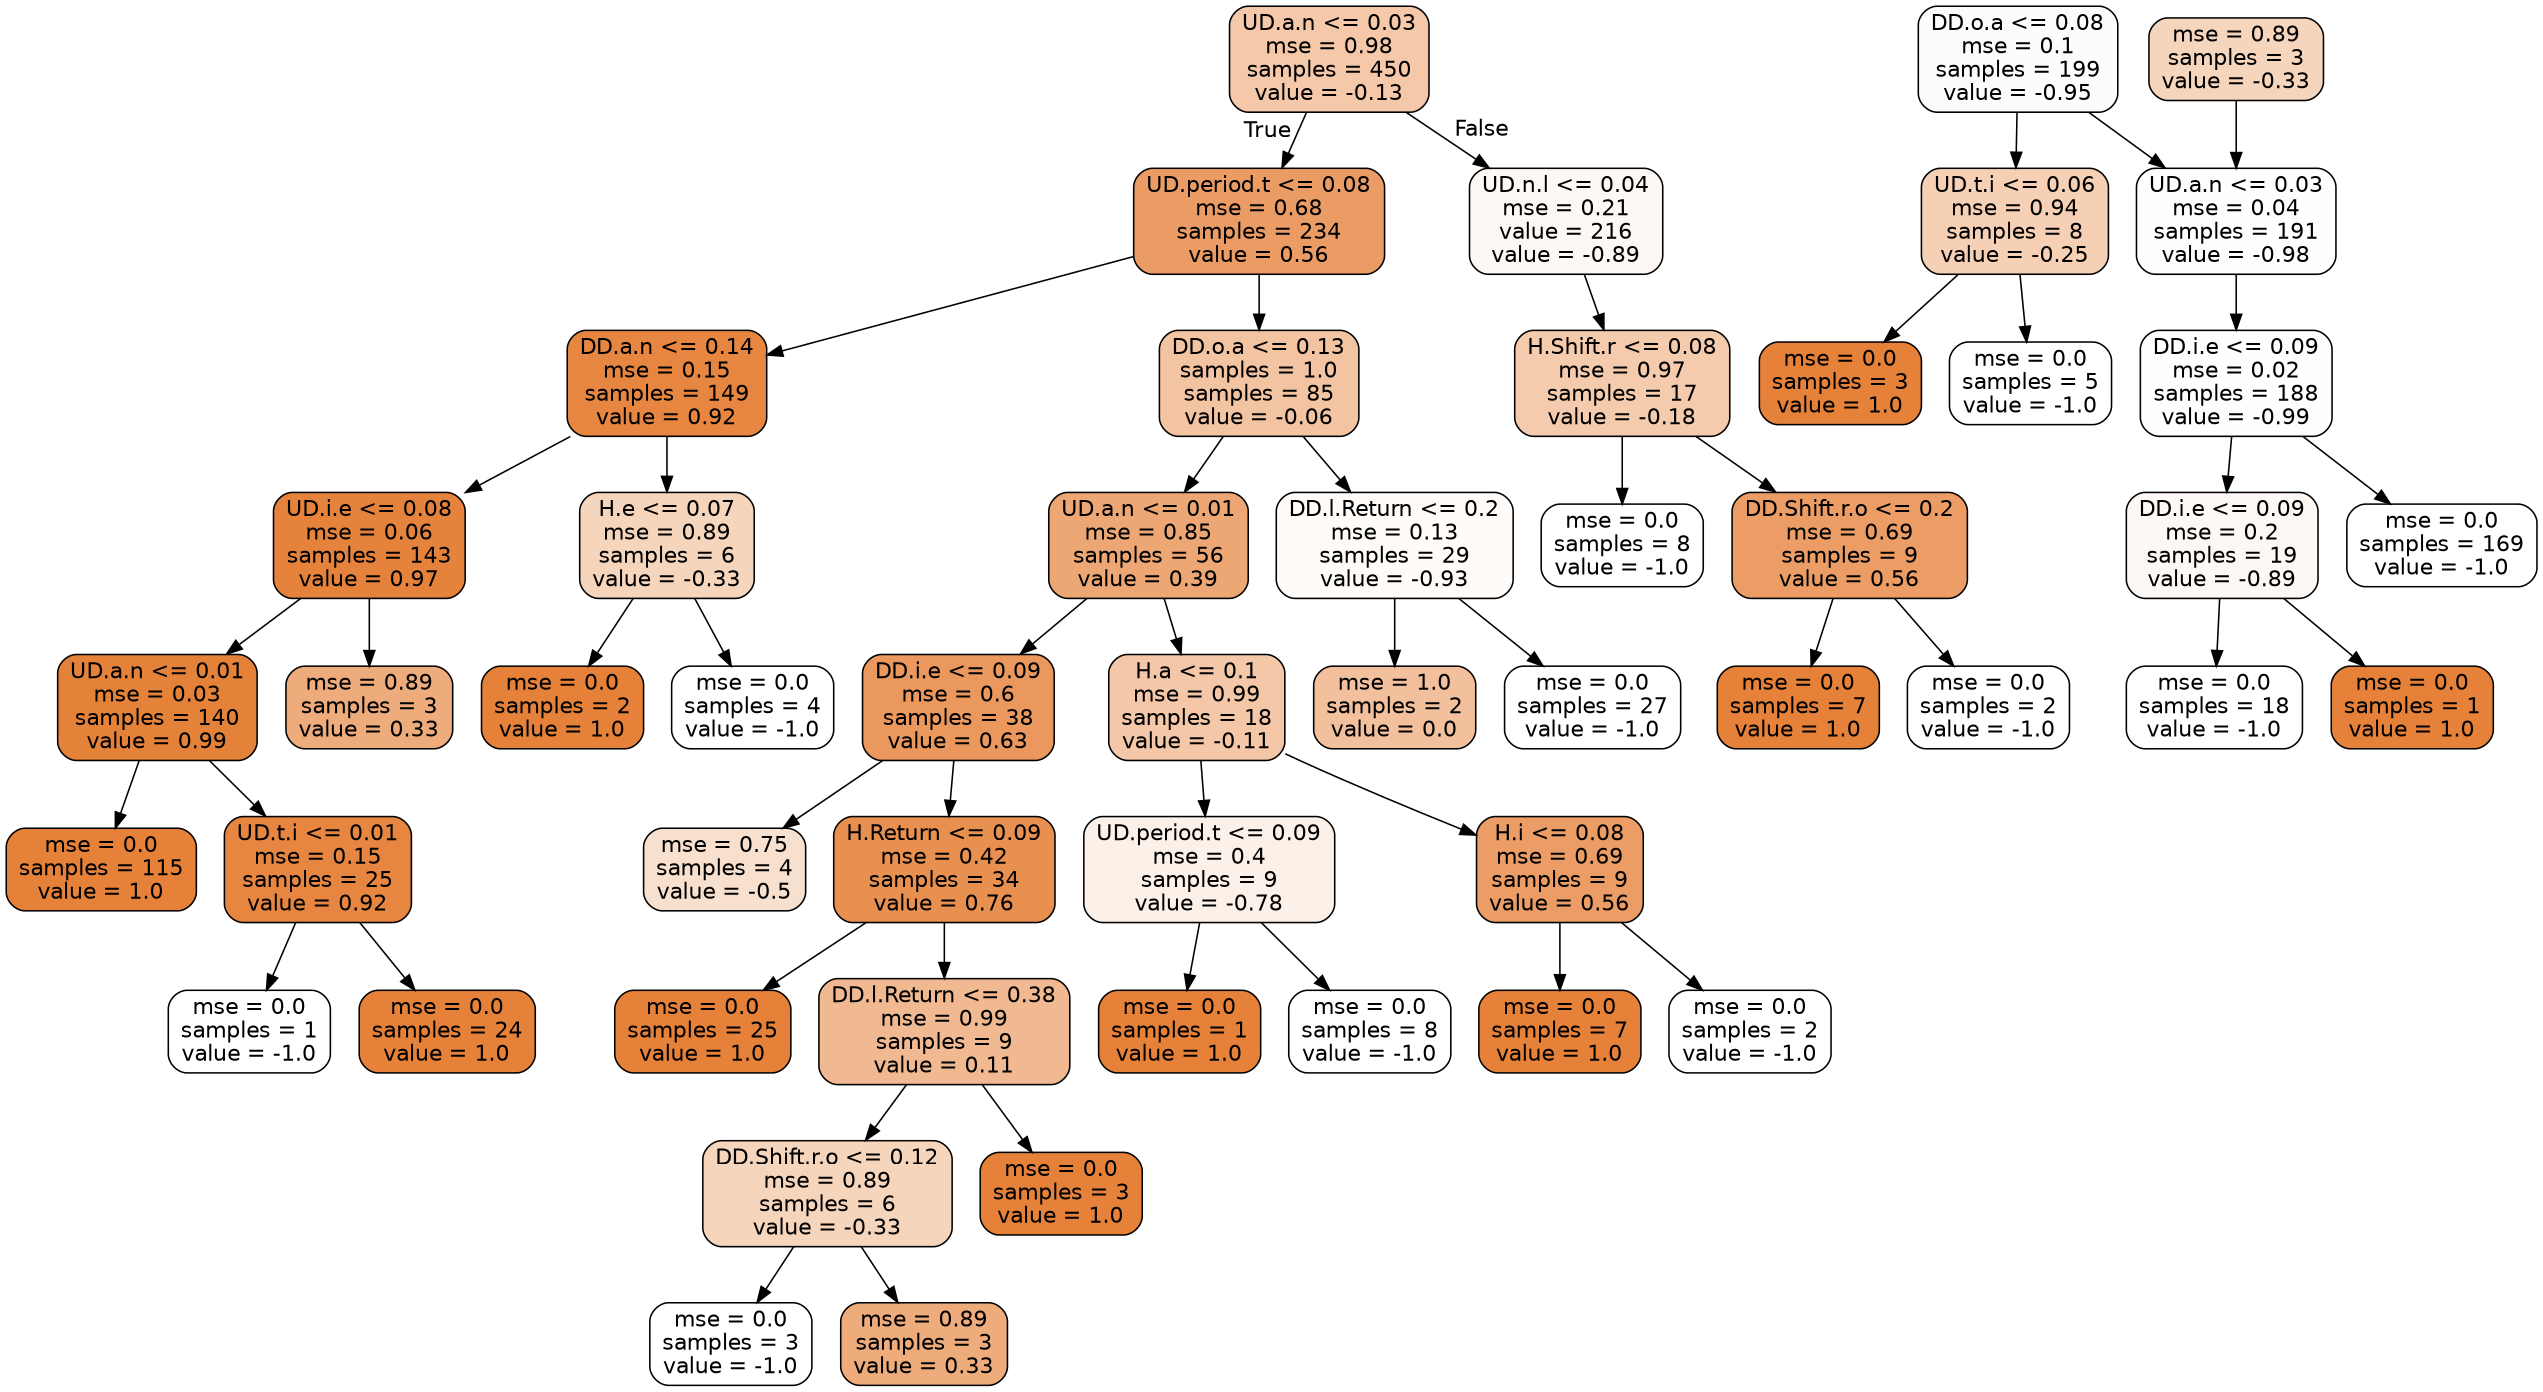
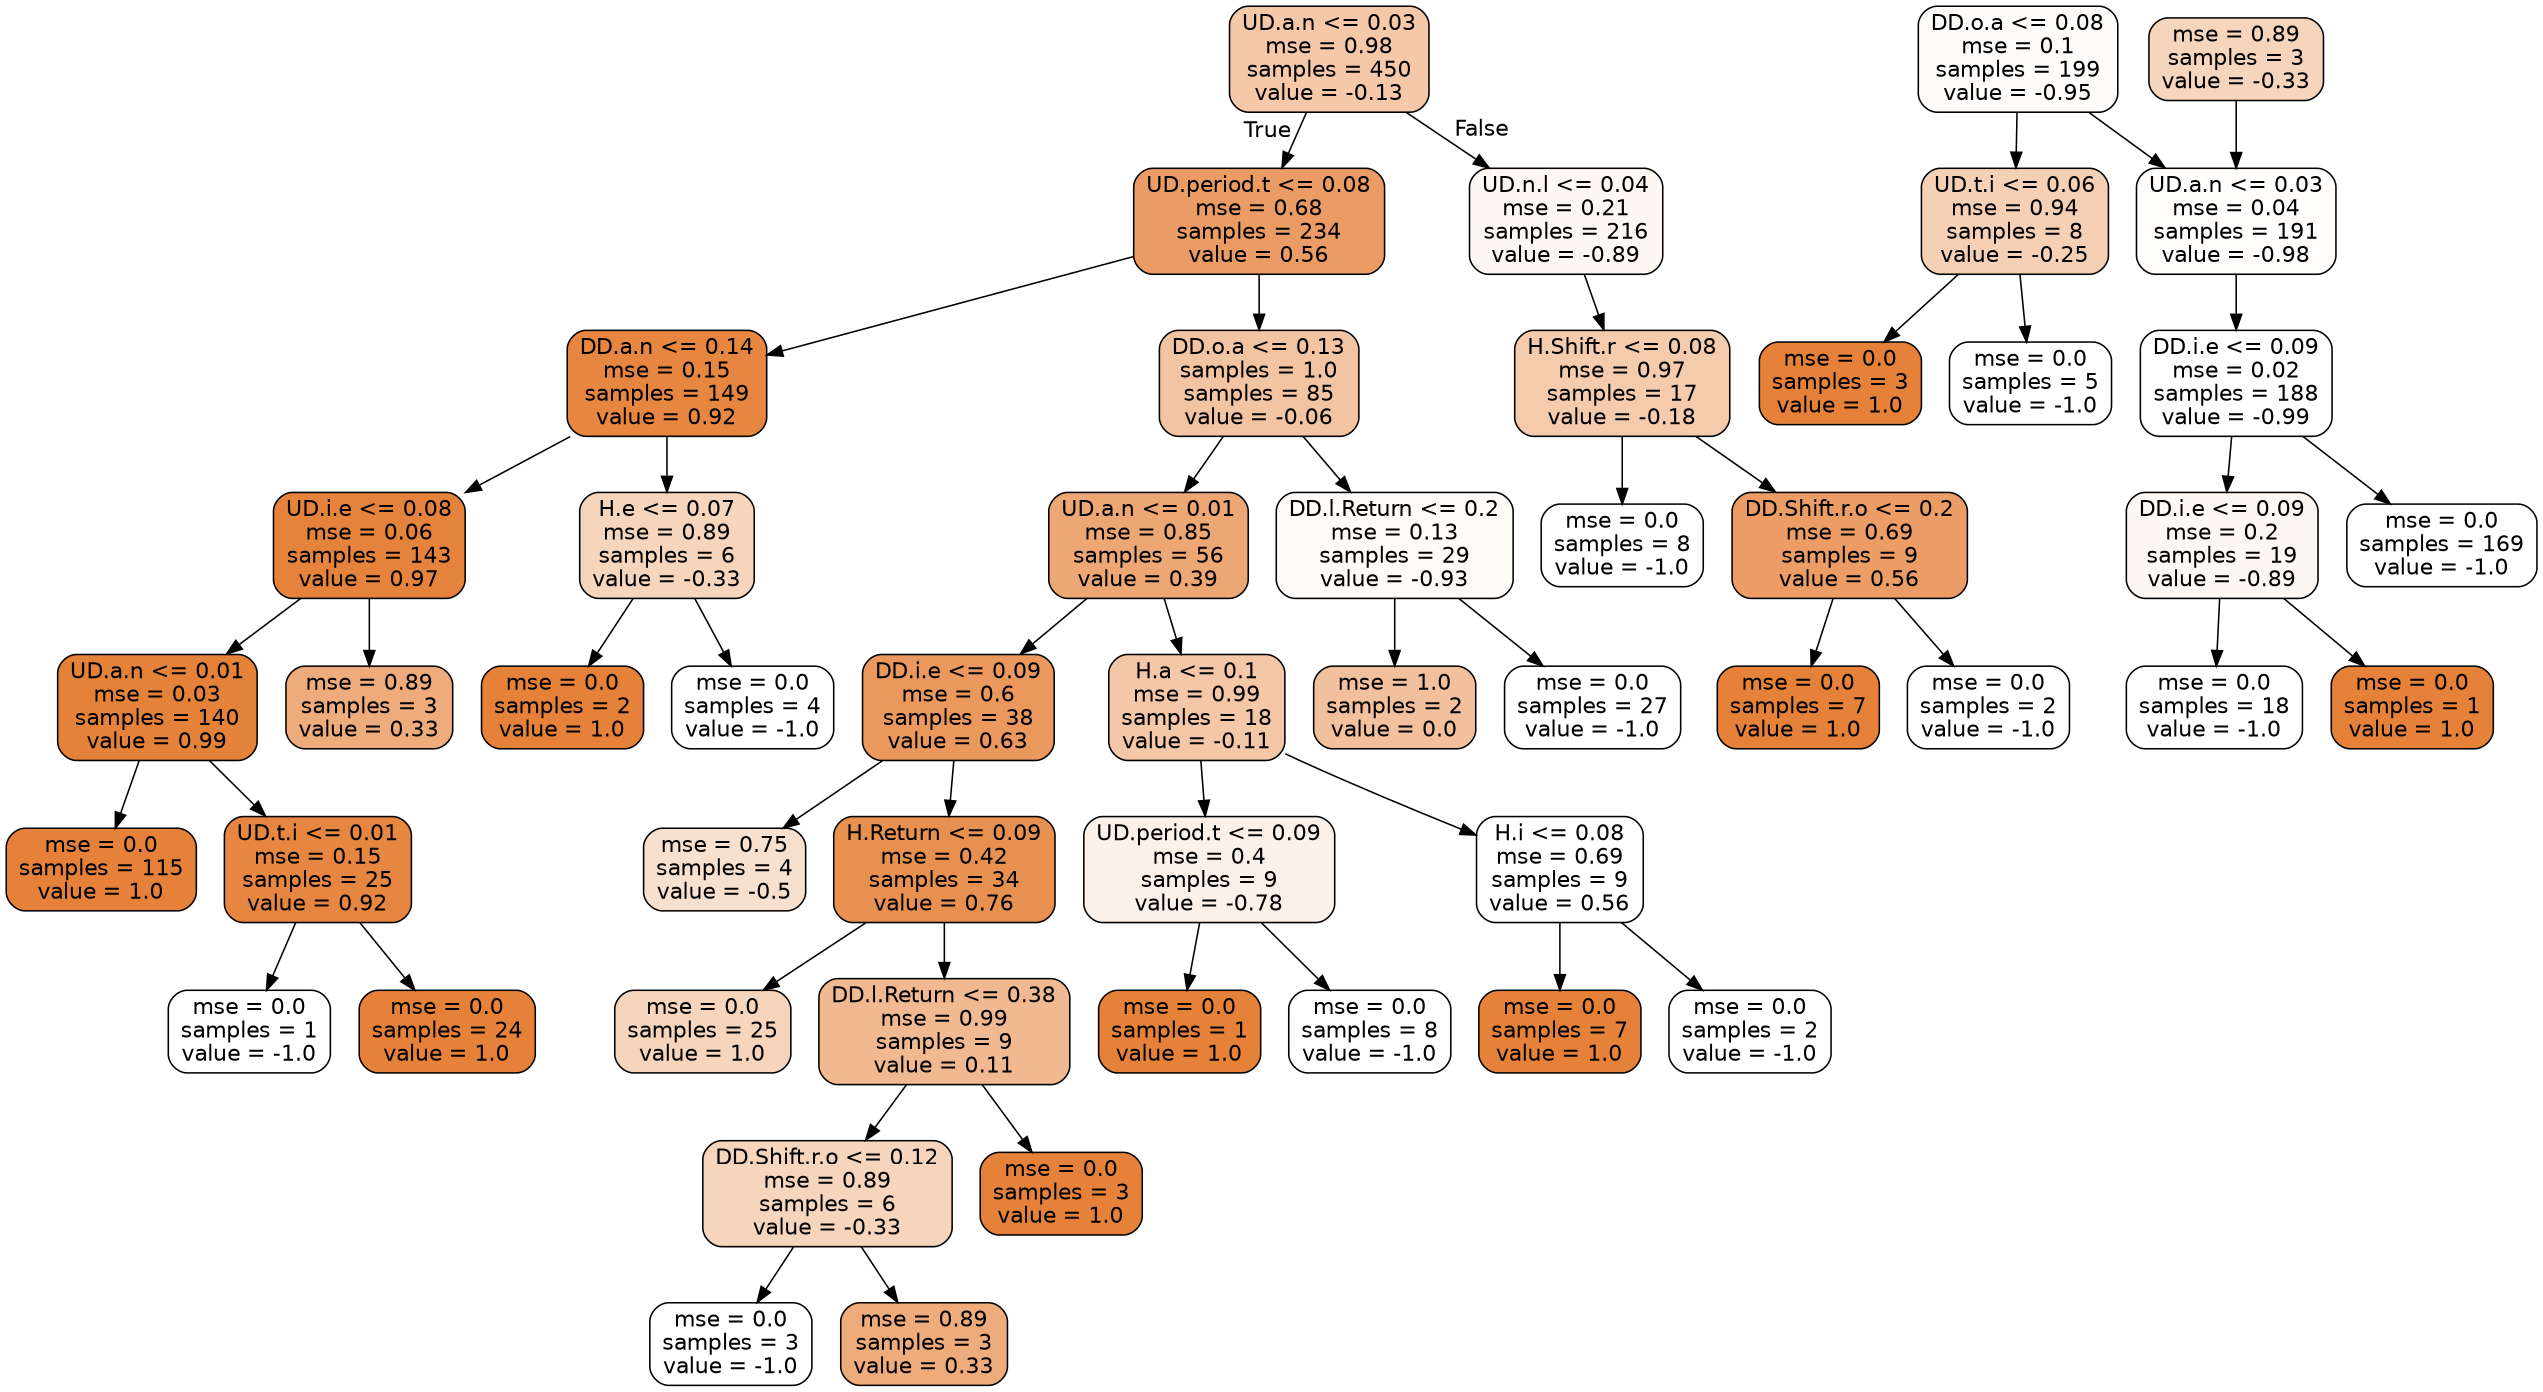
node "UD.n.l <= 0.04 mse = 0.21 value = 216 value = -0.89": label "UD.n.l <= 0.04 mse = 0.21 value = 216 value = -0.89" -> "UD.n.l <= 0.04 mse = 0.21 samples = 216 value = -0.89"
node "H.i <= 0.08 mse = 0.69 samples = 9 value = 0.56": fillcolor #eb9d65 -> #ffffff
node "mse = 0.0 samples = 25 value = 1.0": fillcolor #e58139 -> #f6d5bd
